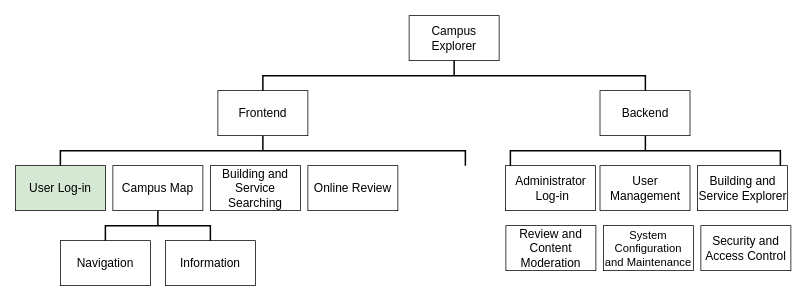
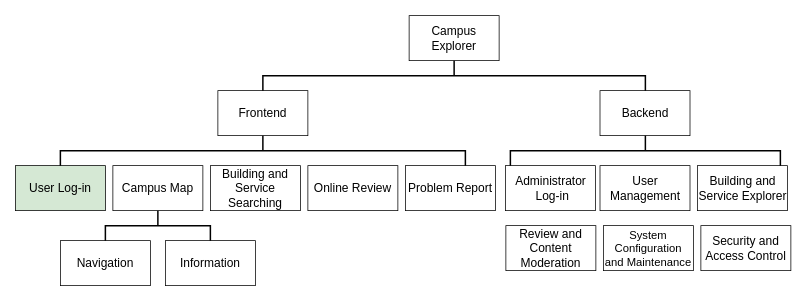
node "Problem Report": added
